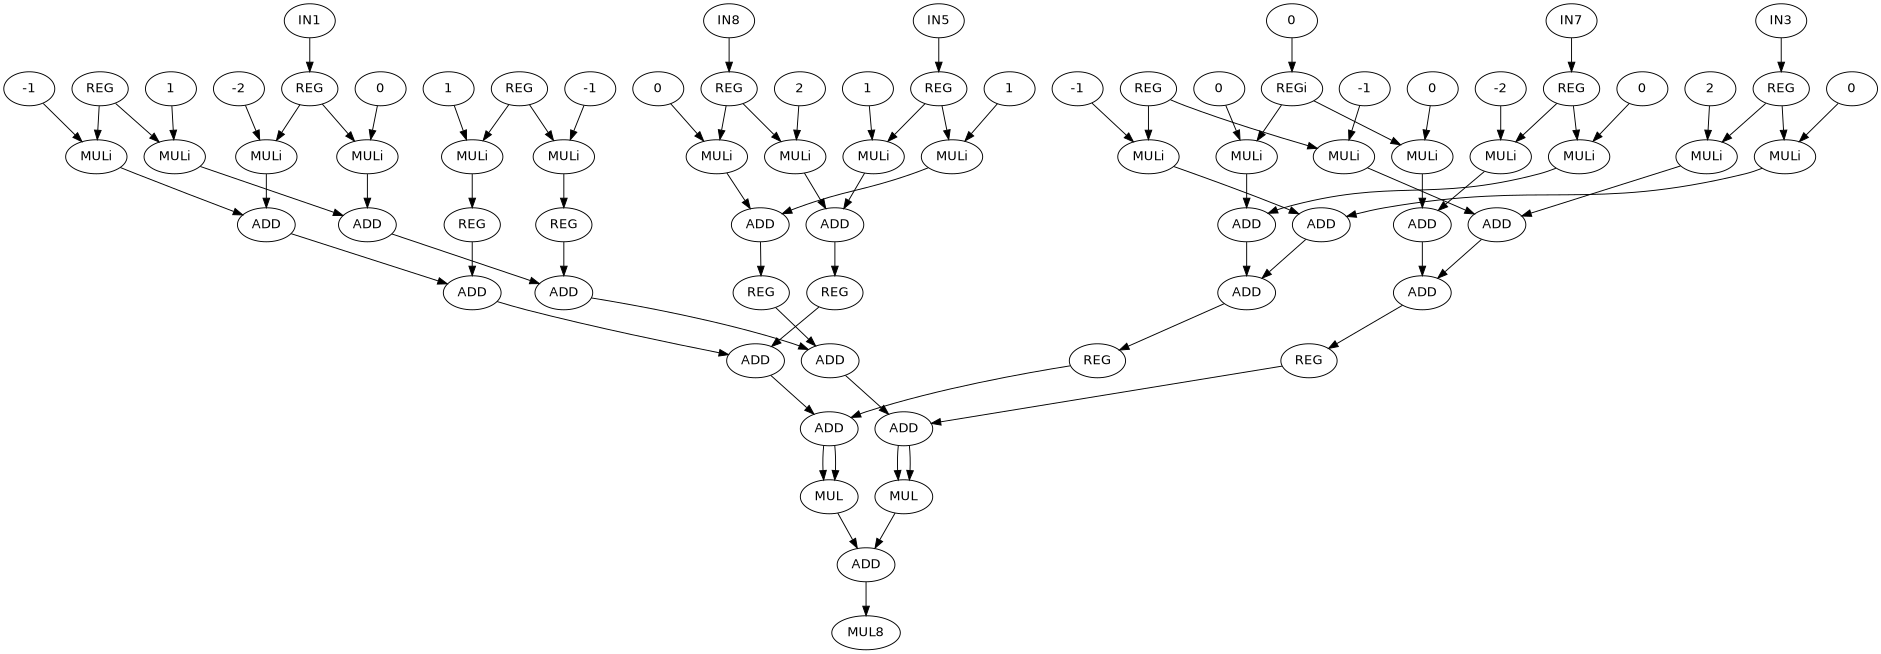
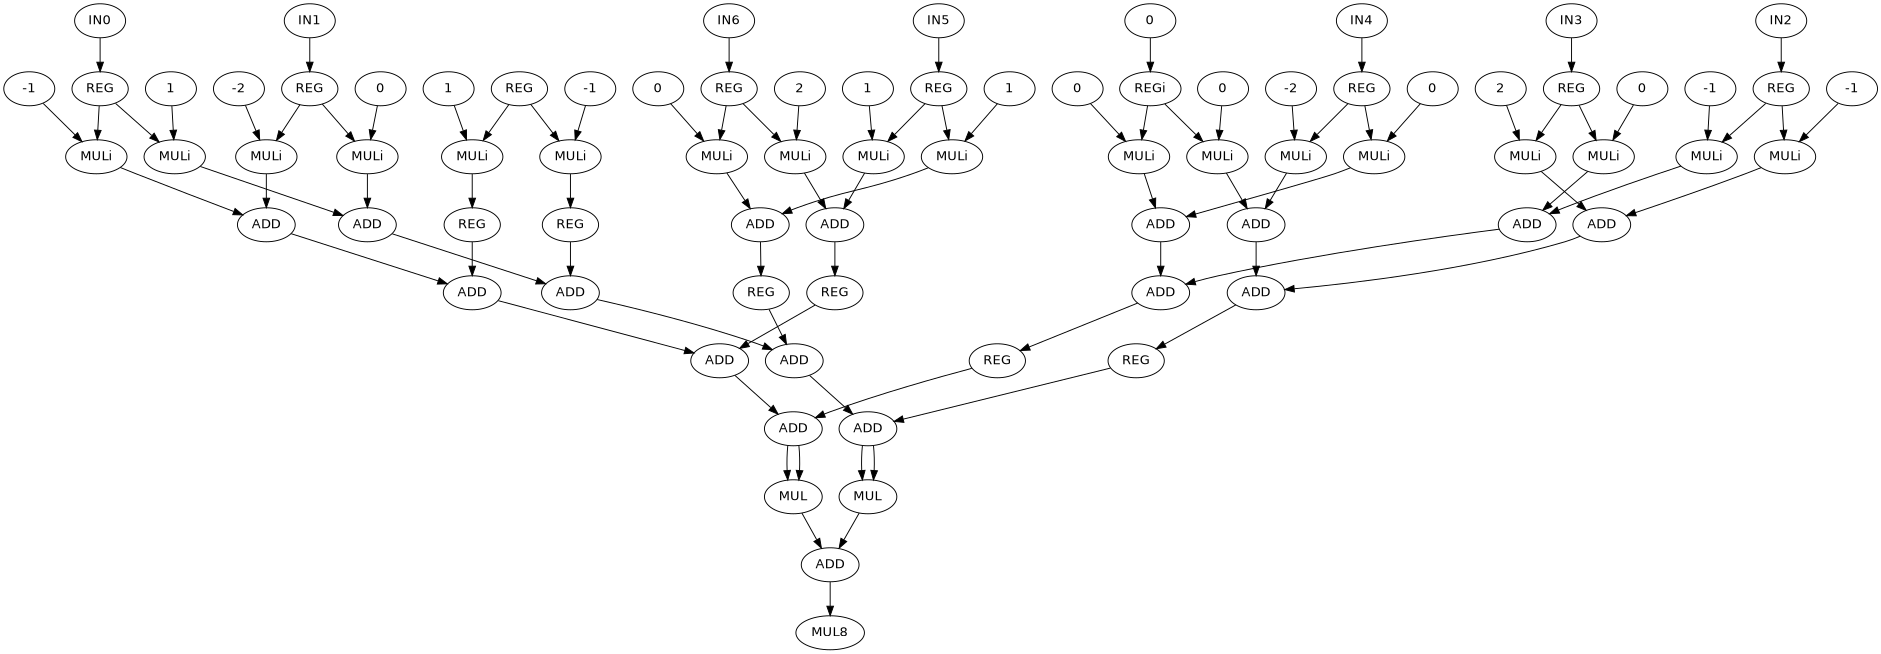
node "IN0": added
node "IN8": label "IN8" -> "IN6"
node "IN7": label "IN7" -> "IN4"
node "IN2": added
